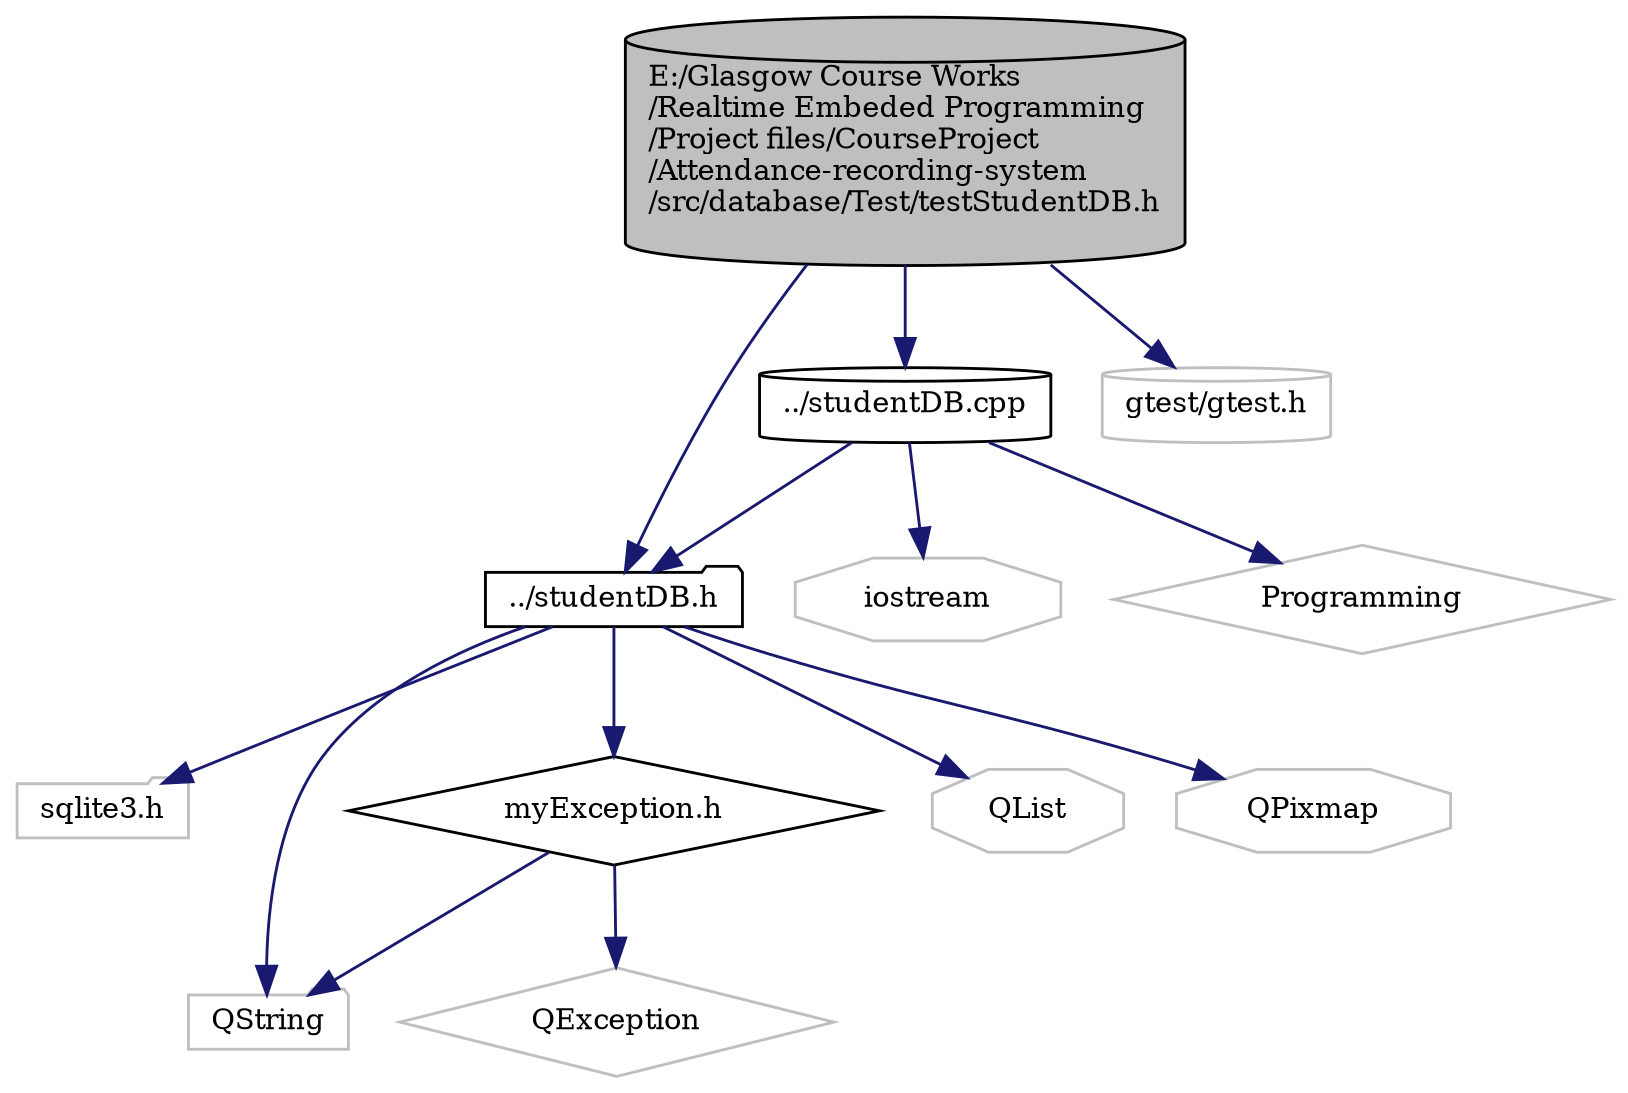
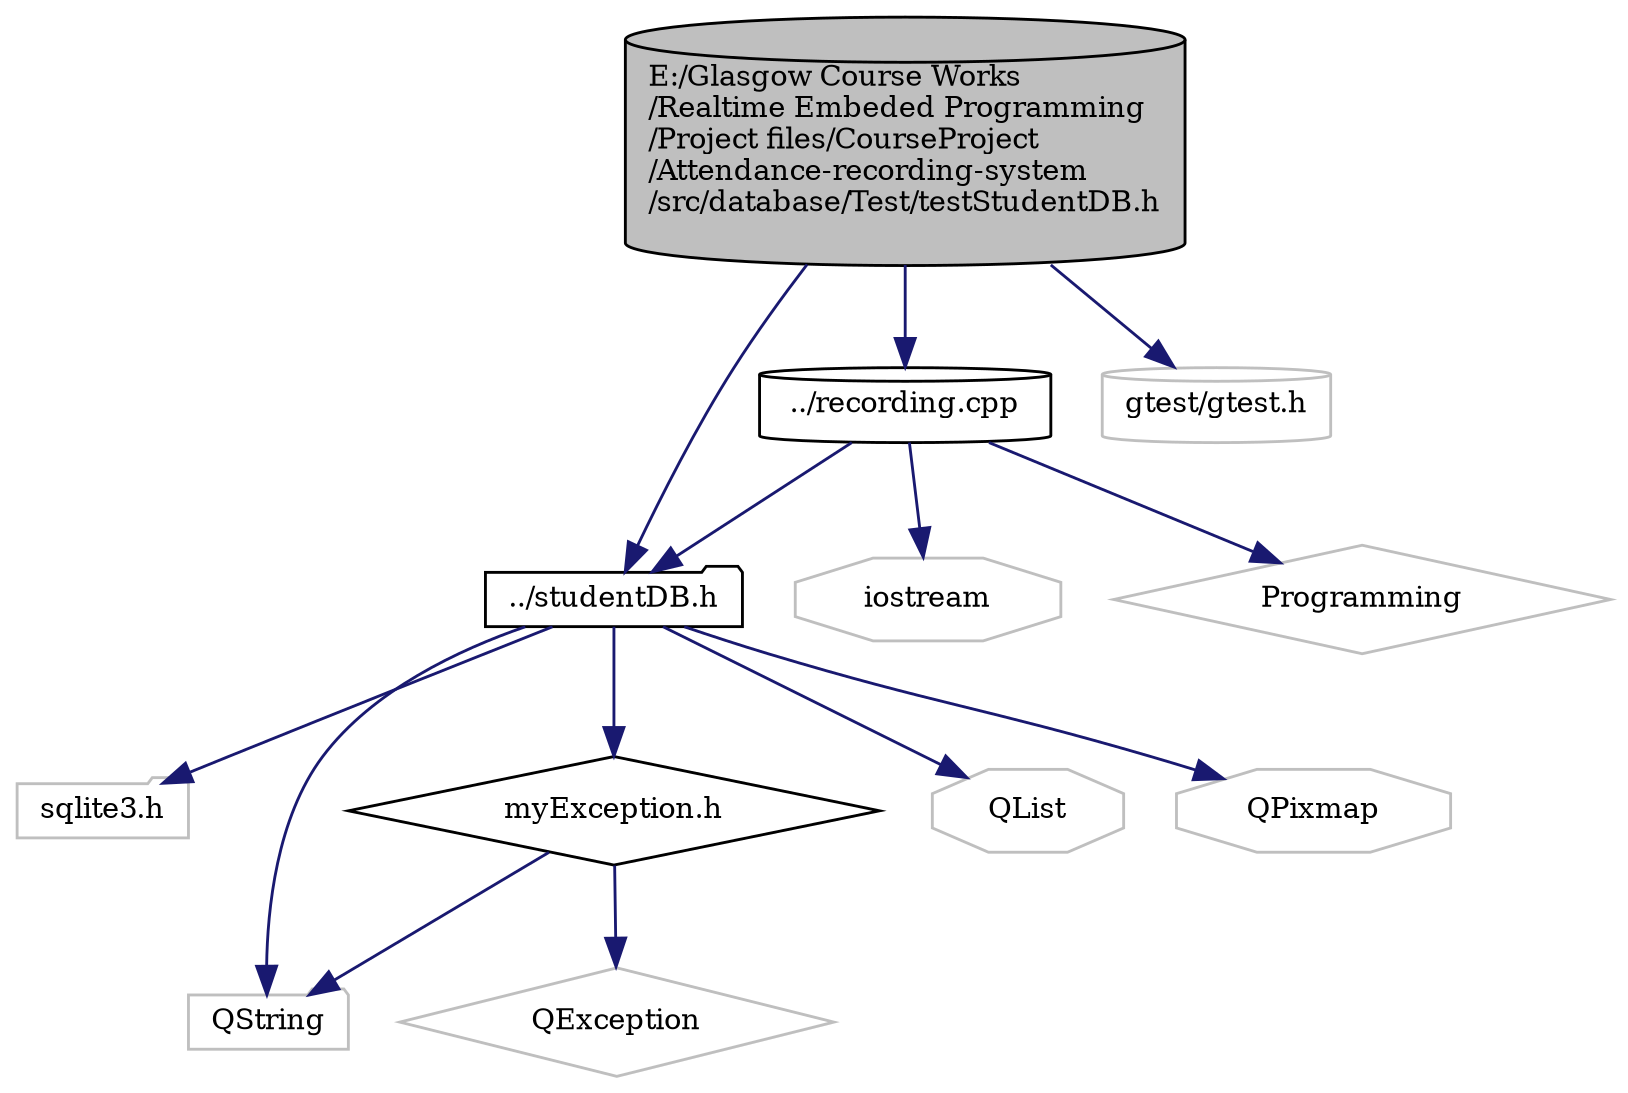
node "../studentDB.cpp": label "../studentDB.cpp" -> "../recording.cpp"
